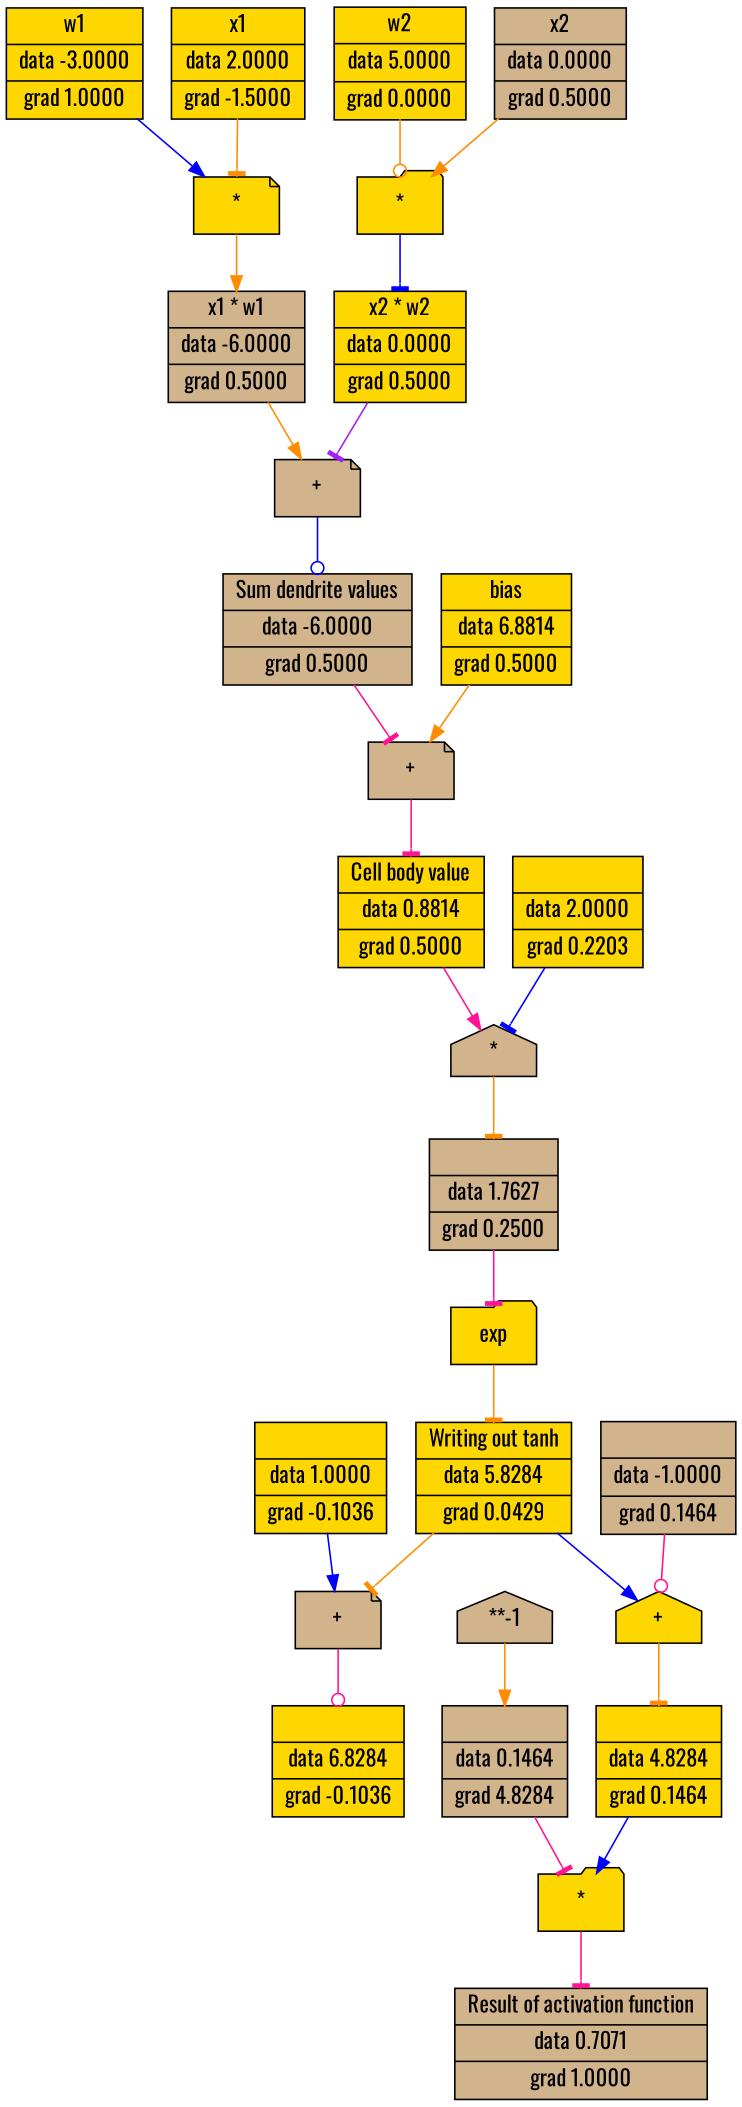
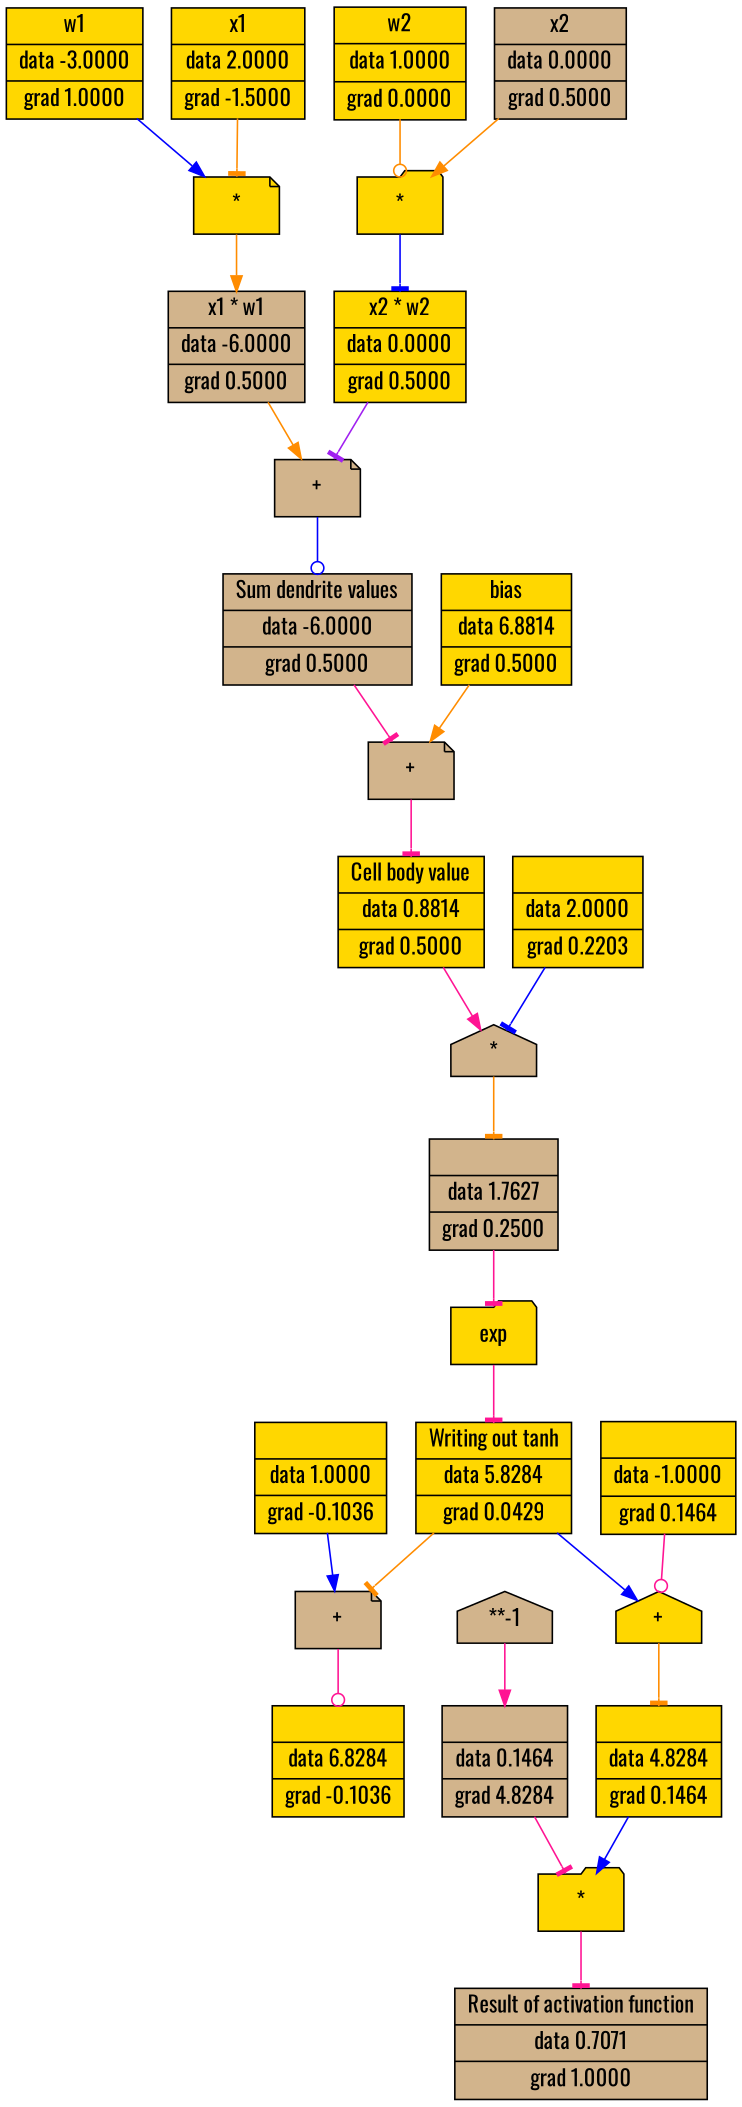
node "w2": text "data 5.0000" -> "data 1.0000"
edge "exp" -> "Writing out tanh": color darkorange -> deeppink
node "data -1.0000": fillcolor tan -> gold
edge "**-1" -> "data 0.1464": color darkorange -> deeppink
